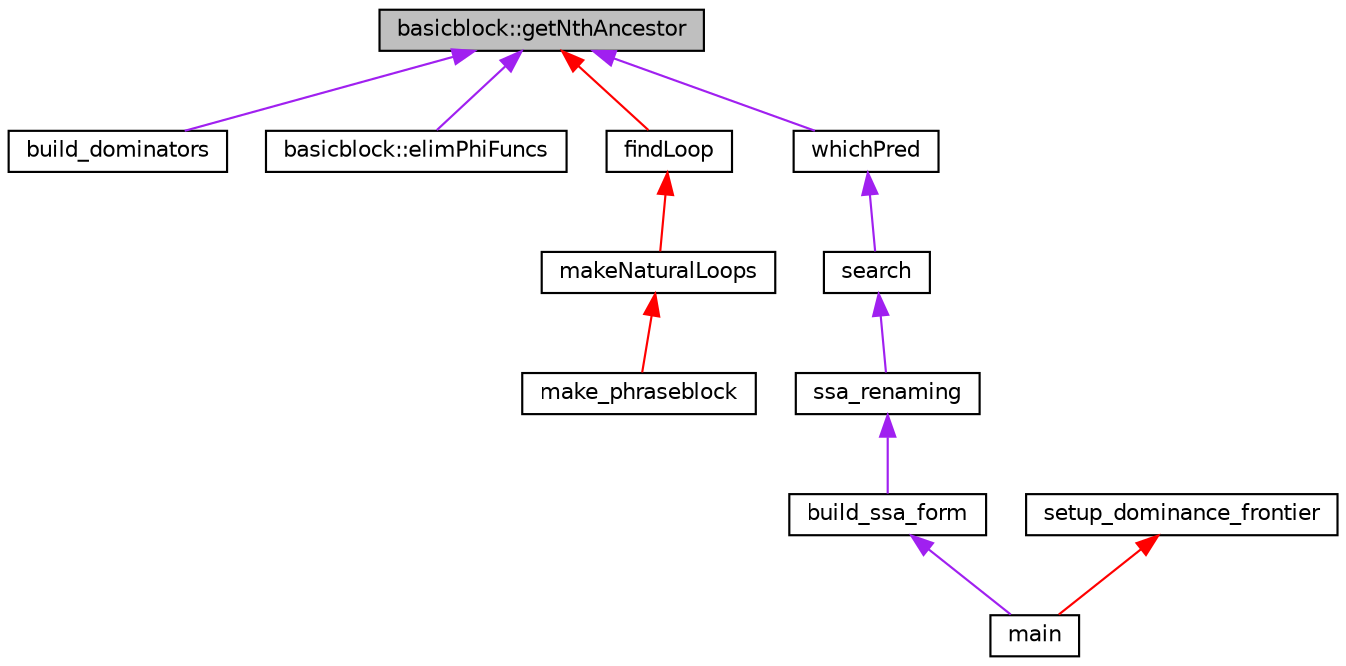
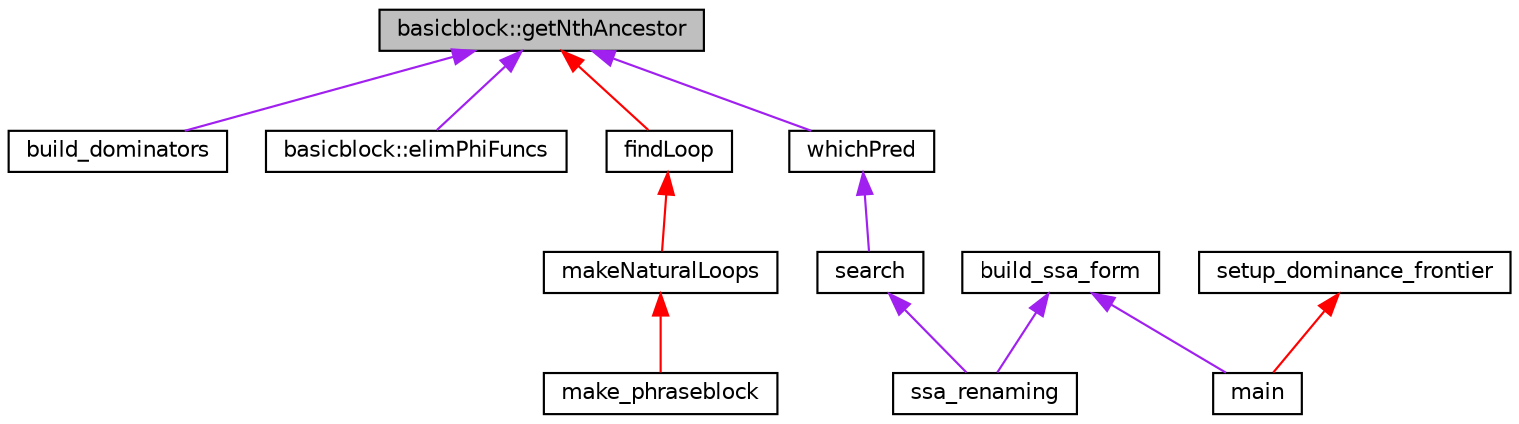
edge "build_ssa_form" -> "ssa_renaming": reversed
